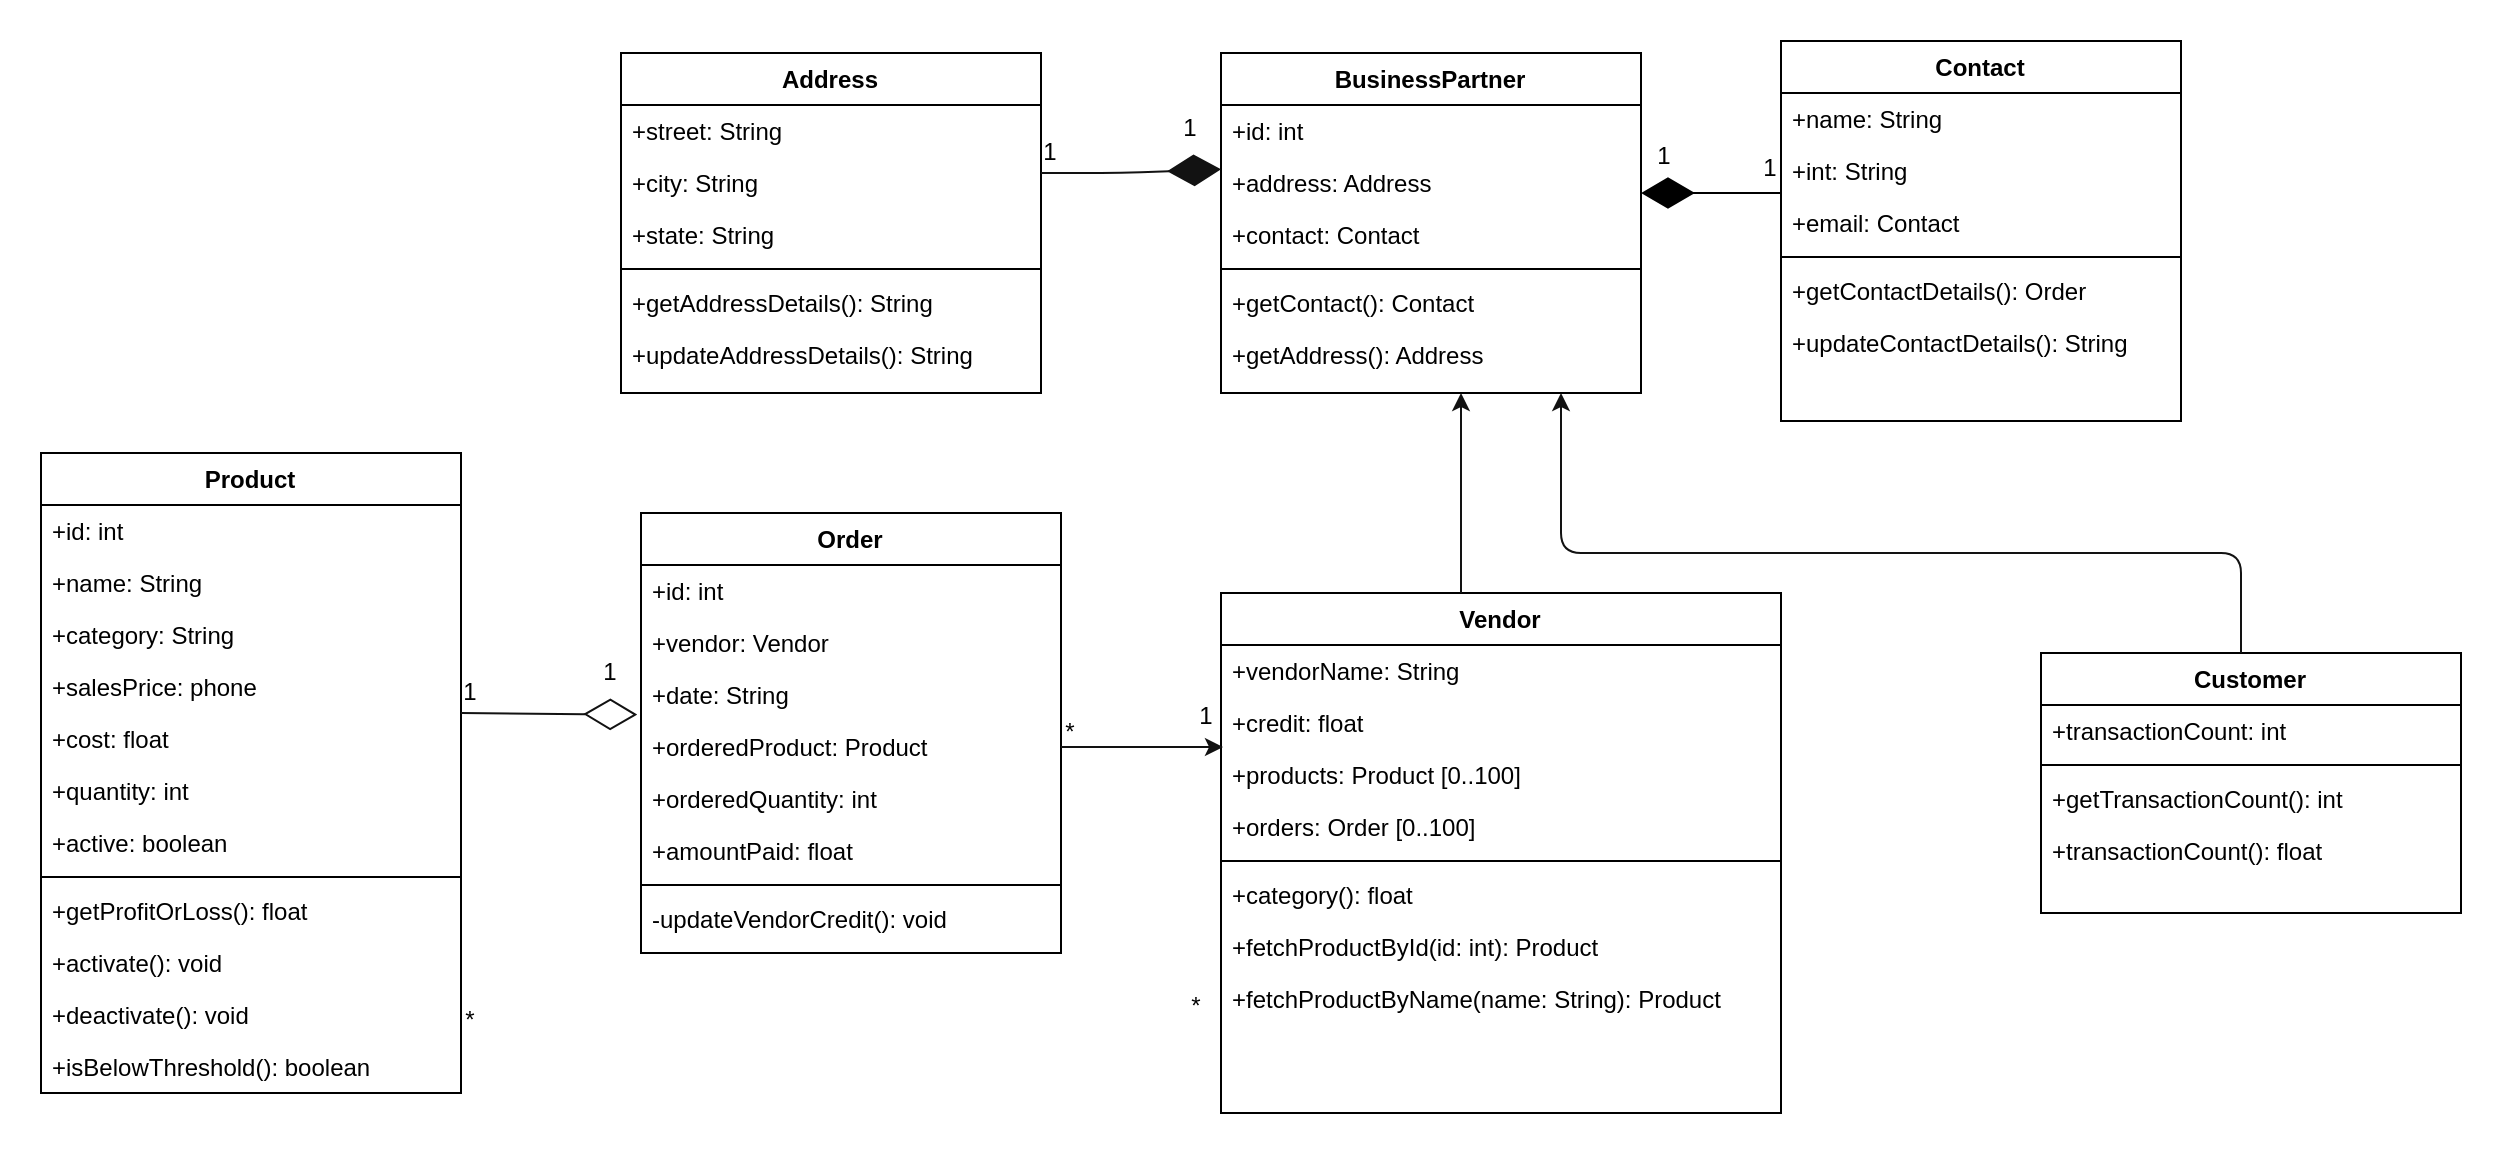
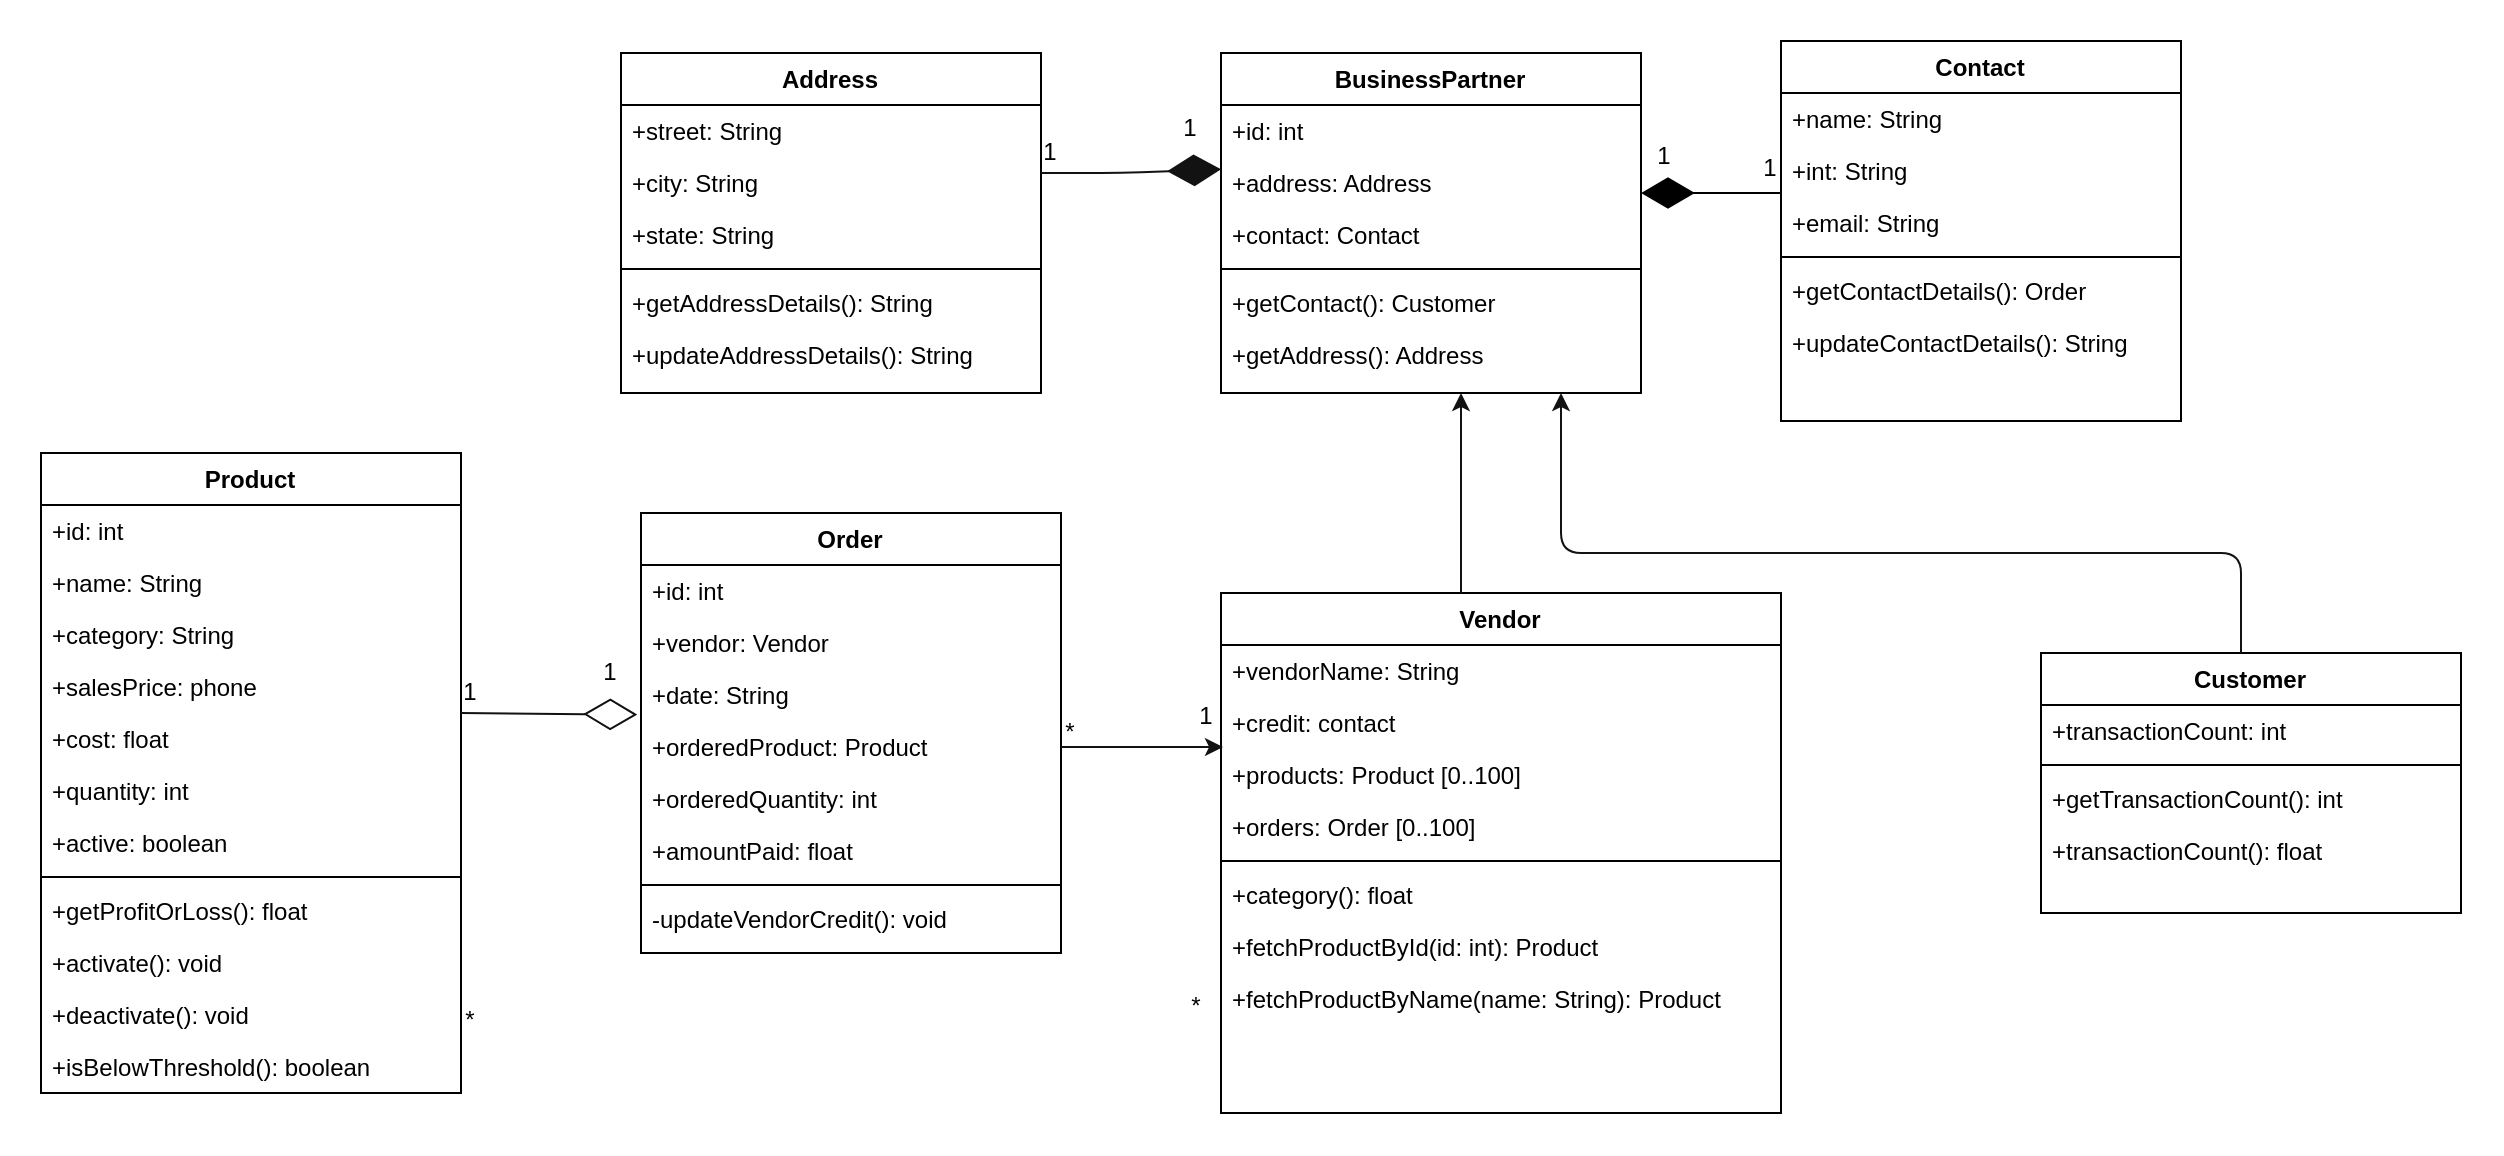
node "+email: Contact": label "+email: Contact" -> "+email: String"
node "+getContact(): Contact": label "+getContact(): Contact" -> "+getContact(): Customer"
node "+credit: float": label "+credit: float" -> "+credit: contact"
